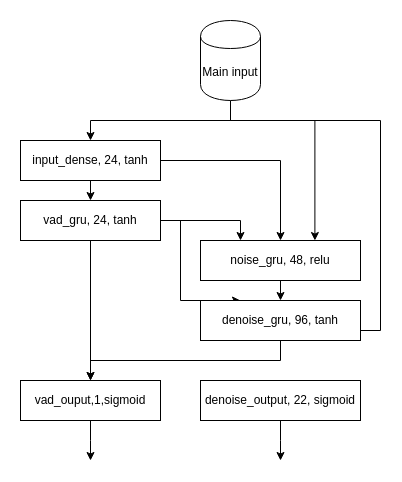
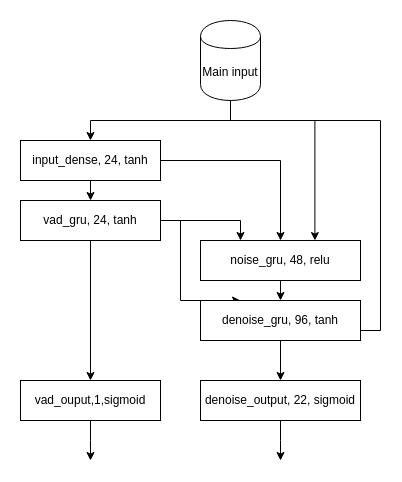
edge "denoise_gru, 96, tanh" -> "vad_ouput,1,sigmoid": now "denoise_gru, 96, tanh" -> "denoise_output, 22, sigmoid"
